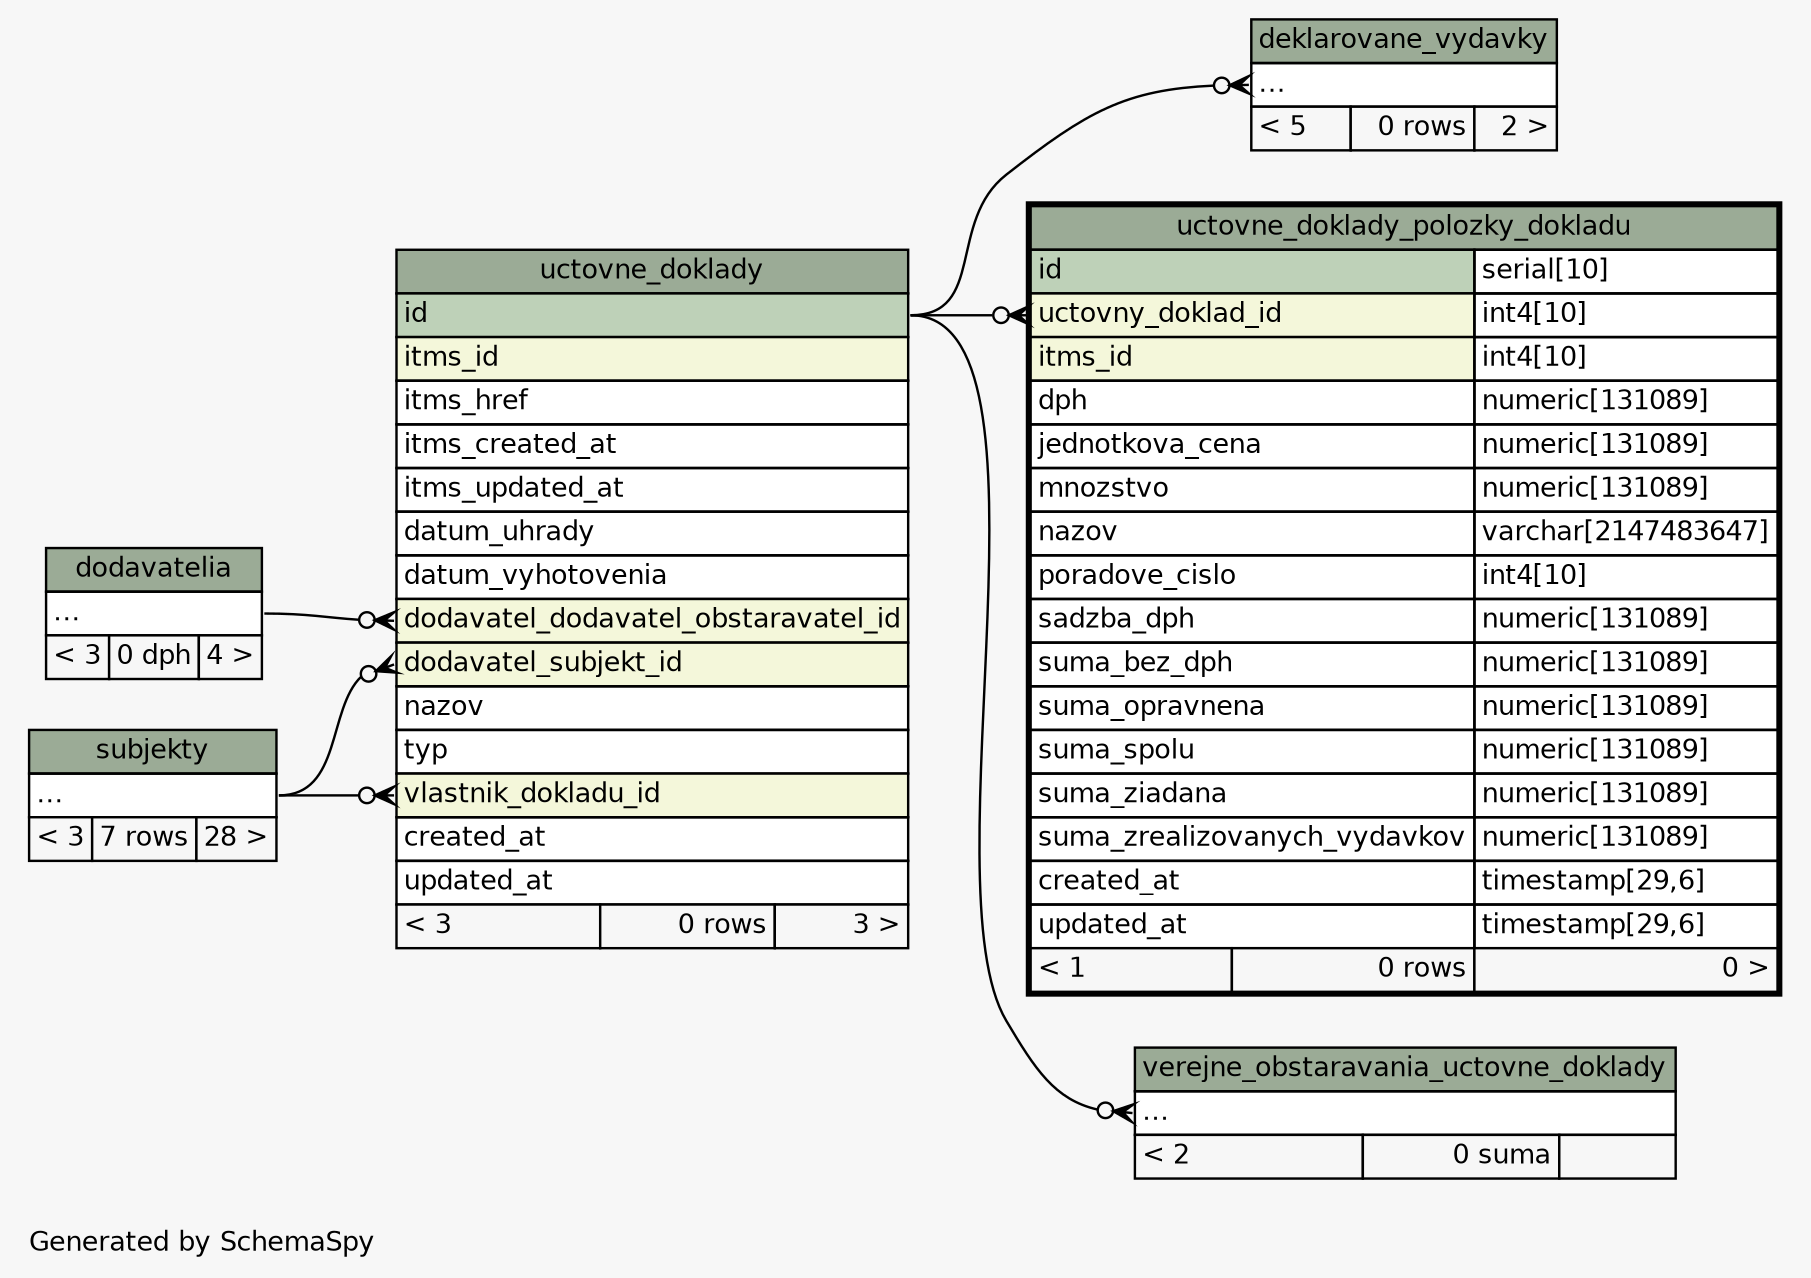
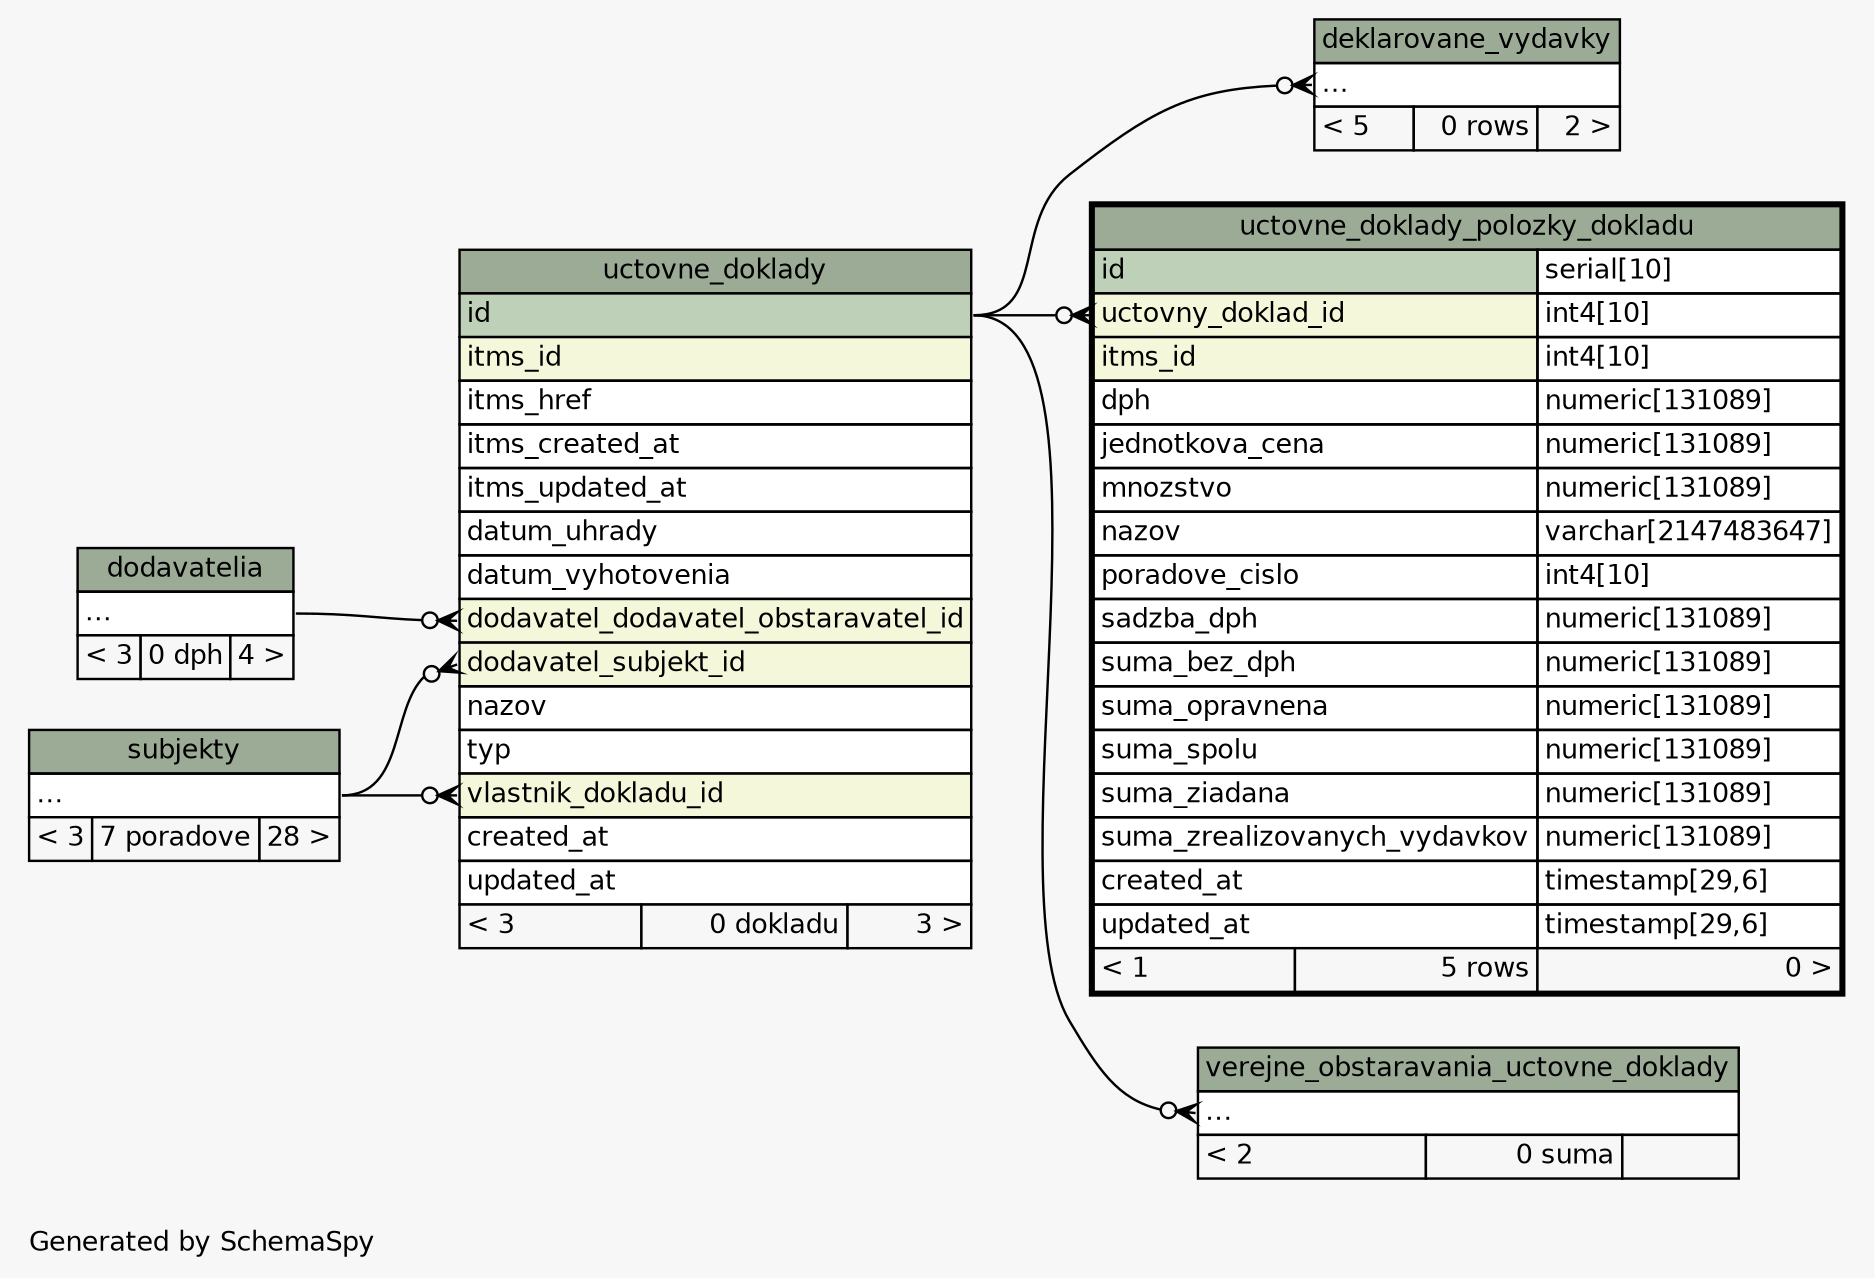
node "subjekty": text "7 rows" -> "7 poradove"
node "uctovne_doklady": text "0 rows" -> "0 dokladu"
node "uctovne_doklady_polozky_dokladu": text "0 rows" -> "5 rows"
